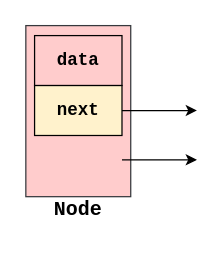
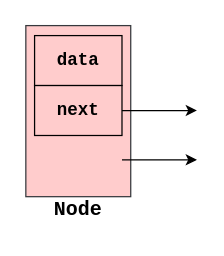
node "next": fillcolor #fff2cc -> #ffcccc
